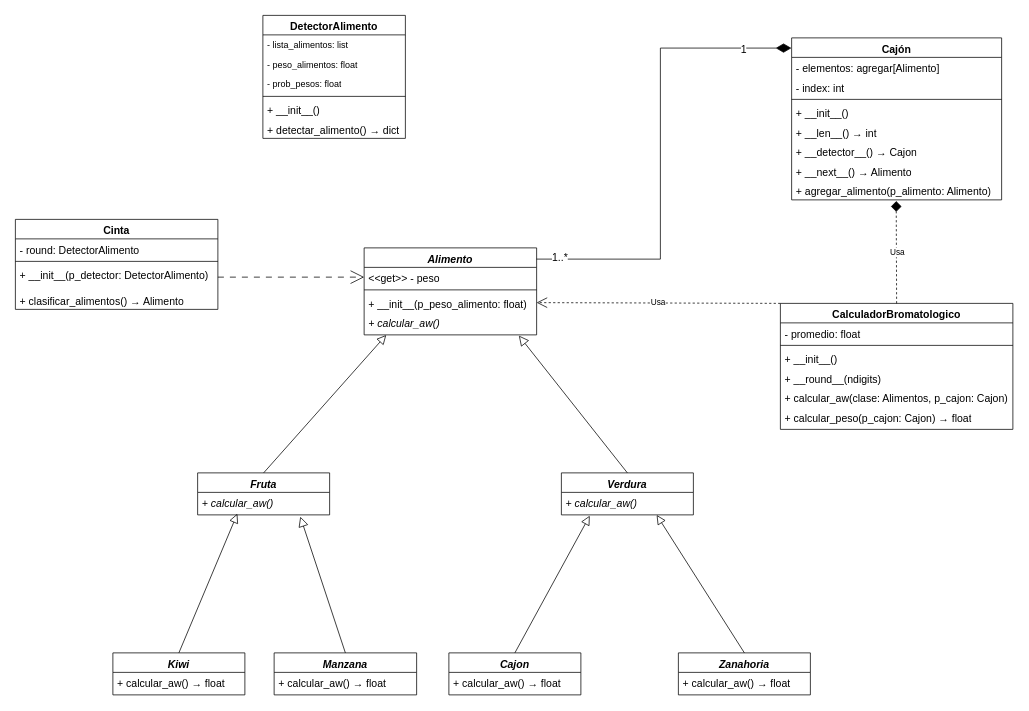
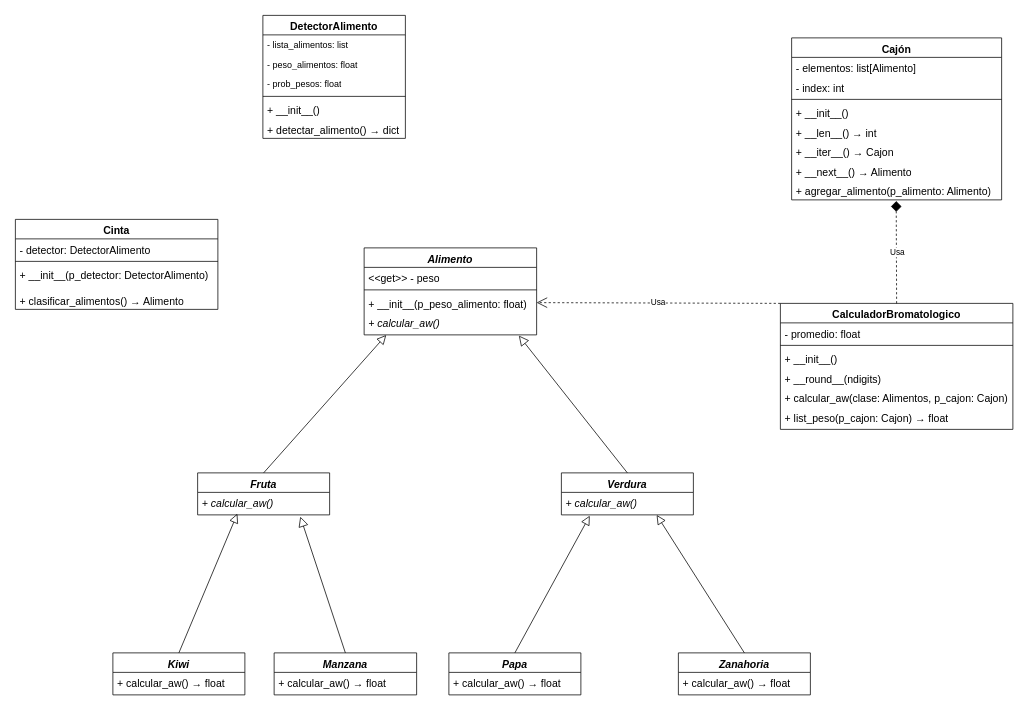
node "- elementos: agregar[Alimento]": label "- elementos: agregar[Alimento]" -> "- elementos: list[Alimento]"
node "+ __detector__() → Cajon": label "+ __detector__() → Cajon" -> "+ __iter__() → Cajon"
edge "Alimento" -> "Cajón": removed, labels "1..*", "1"
node "- round: DetectorAlimento": label "- round: DetectorAlimento" -> "- detector: DetectorAlimento"
edge "+ __init__(p_detector: DetectorAlimento)" -> "<<get>> - peso": removed
node "+ calcular_peso(p_cajon: Cajon) → float": label "+ calcular_peso(p_cajon: Cajon) → float" -> "+ list_peso(p_cajon: Cajon) → float"
node "Cajon": label "Cajon" -> "Papa"
